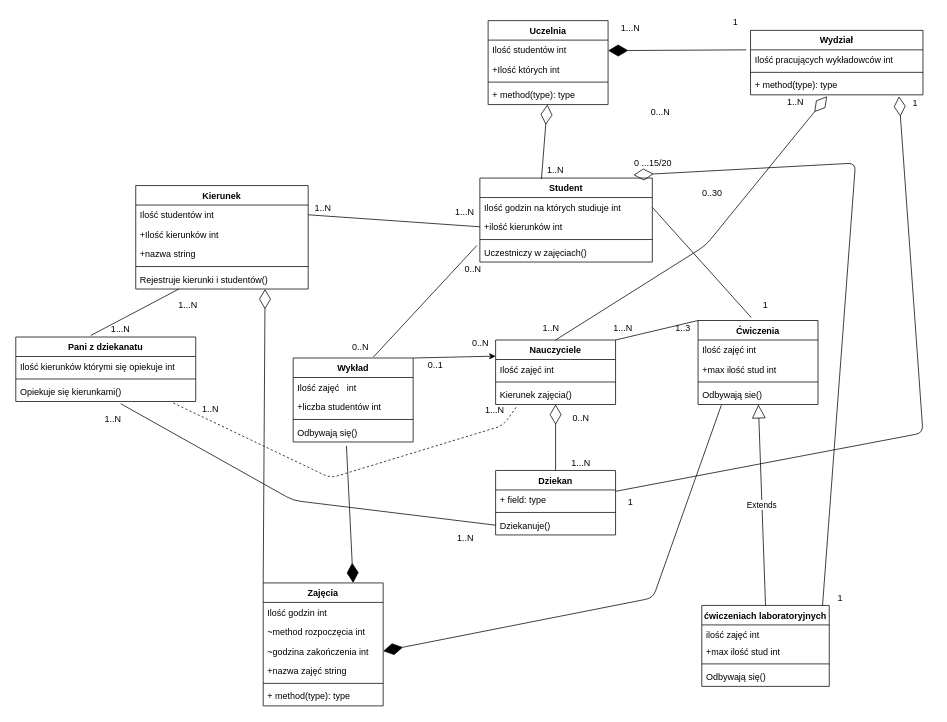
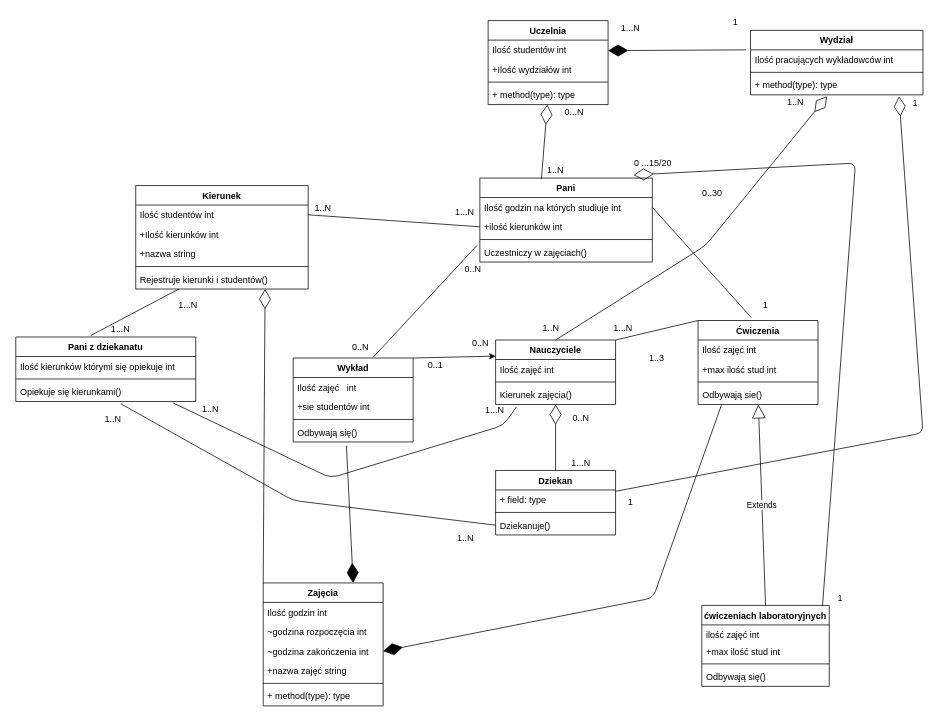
node "+Ilość których int": label "+Ilość których int" -> "+Ilość wydziałów int"
node "0...N": moved (660, 112) -> (574, 112)
node "Student": label "Student" -> "Pani"
node "1..3": moved (683, 328) -> (657, 358)
node "+liczba studentów int": label "+liczba studentów int" -> "+sie studentów int"
edge "Opiekuje się kierunkami()" -- "Kierunek zajęcia()": style dashed -> solid
node "~method rozpoczęcia int": label "~method rozpoczęcia int" -> "~godzina rozpoczęcia int"
